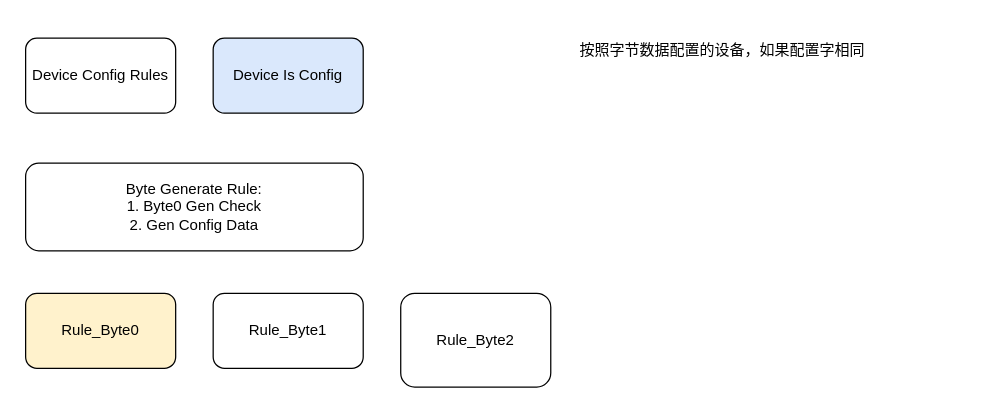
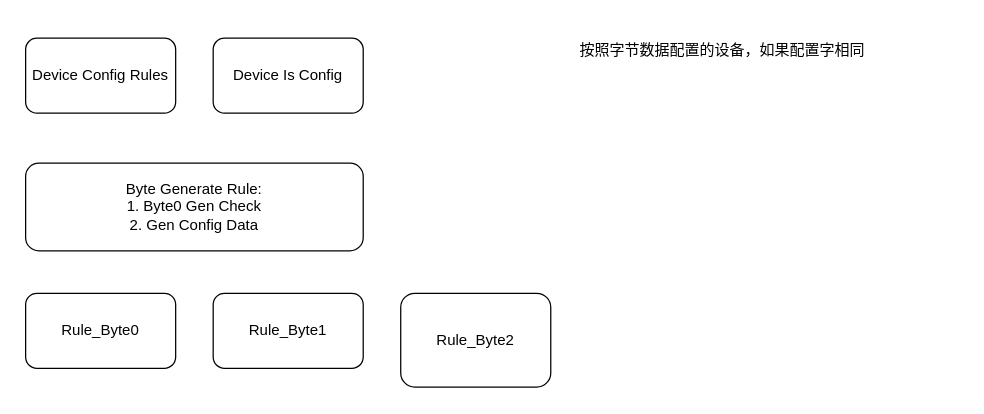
node "Device Is Config": fillcolor #dae8fc -> #ffffff
node "Rule_Byte0": fillcolor #fff2cc -> #ffffff
